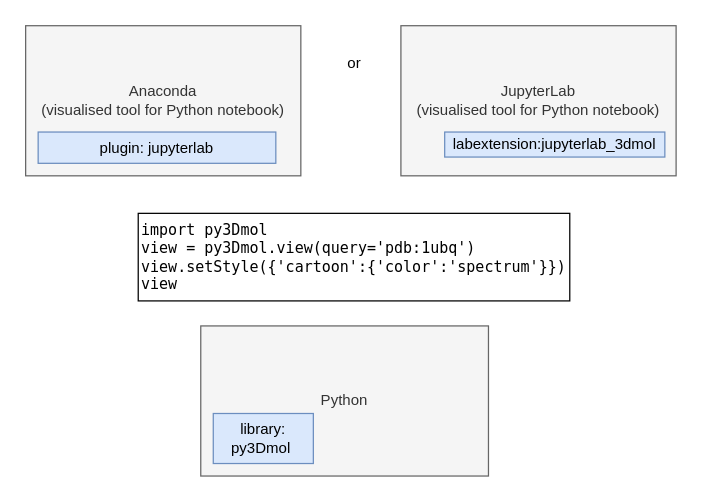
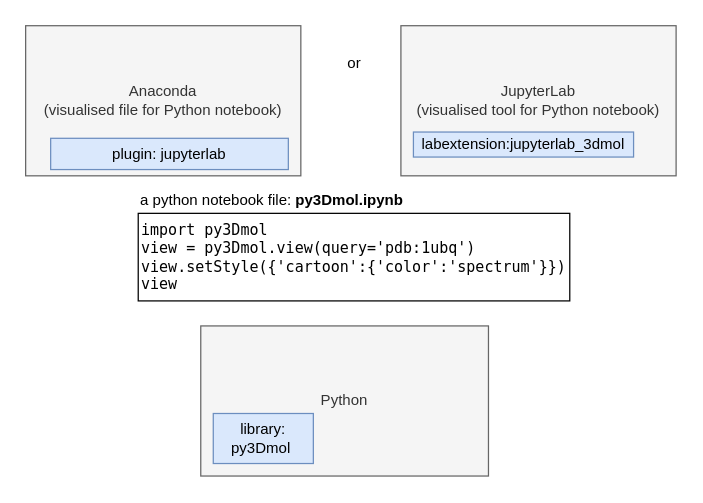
node "Anaconda (visualised tool for Python notebook)": label "Anaconda (visualised tool for Python notebook)" -> "Anaconda (visualised file for Python notebook)"
node "labextension:jupyterlab_3dmol": moved (554, 144) -> (523, 144)
node "plugin: jupyterlab": moved (157, 148) -> (169, 154)
node "a python notebook file: py3Dmol.ipynb": added
